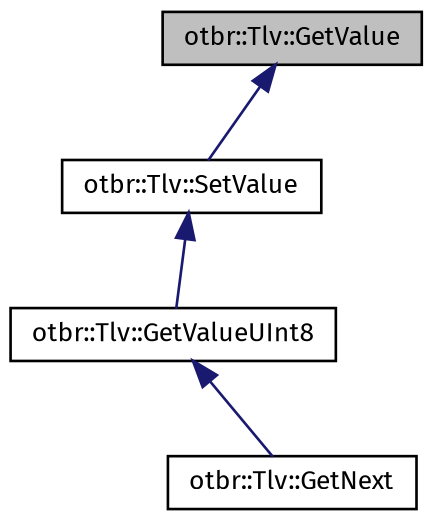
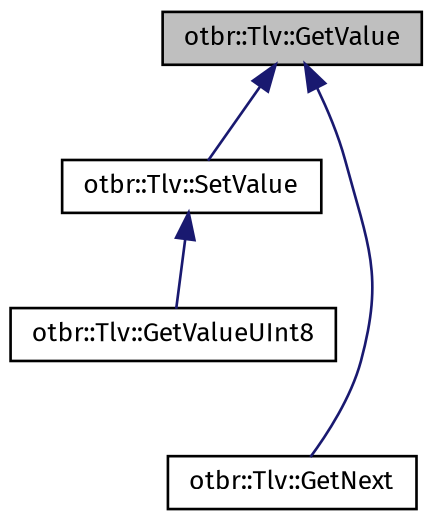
edge "otbr::Tlv::GetNext" -> "otbr::Tlv::GetValueUInt8": now "otbr::Tlv::GetNext" -> "otbr::Tlv::GetValue"
